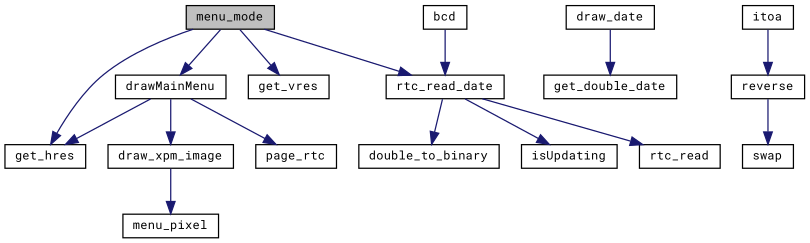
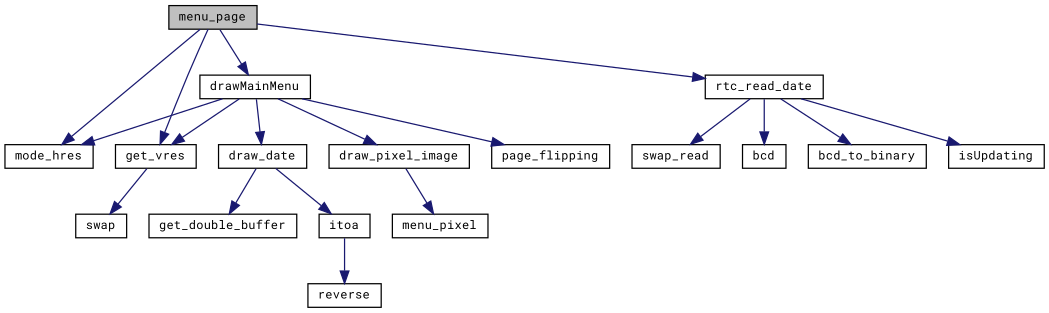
node "menu_mode": label "menu_mode" -> "menu_page"
edge "bcd" -> "rtc_read_date": reversed
node "get_double_date": label "get_double_date" -> "get_double_buffer"
edge "reverse" -> "swap": now "get_vres" -> "swap"
edge "drawMainMenu" -> "draw_date": added
edge "drawMainMenu" -> "get_vres": added
node "get_hres": label "get_hres" -> "mode_hres"
node "draw_xpm_image": label "draw_xpm_image" -> "draw_pixel_image"
node "page_rtc": label "page_rtc" -> "page_flipping"
node "double_to_binary": label "double_to_binary" -> "bcd_to_binary"
node "rtc_read": label "rtc_read" -> "swap_read"
edge "draw_date" -> "itoa": added
